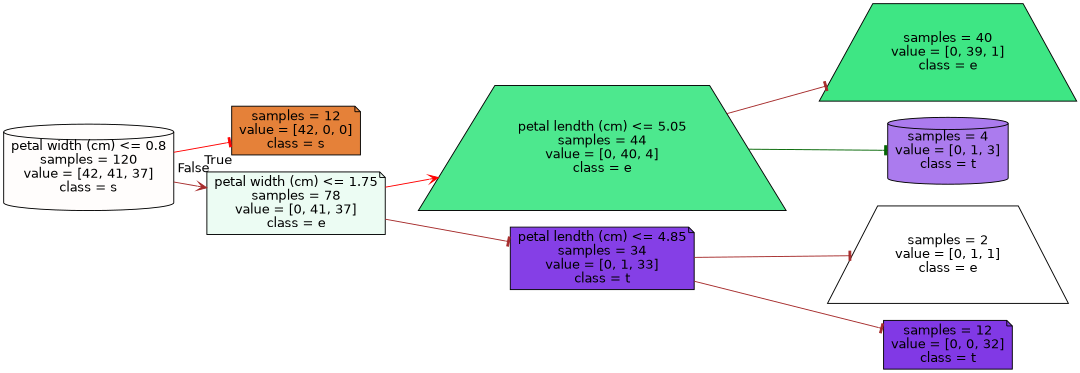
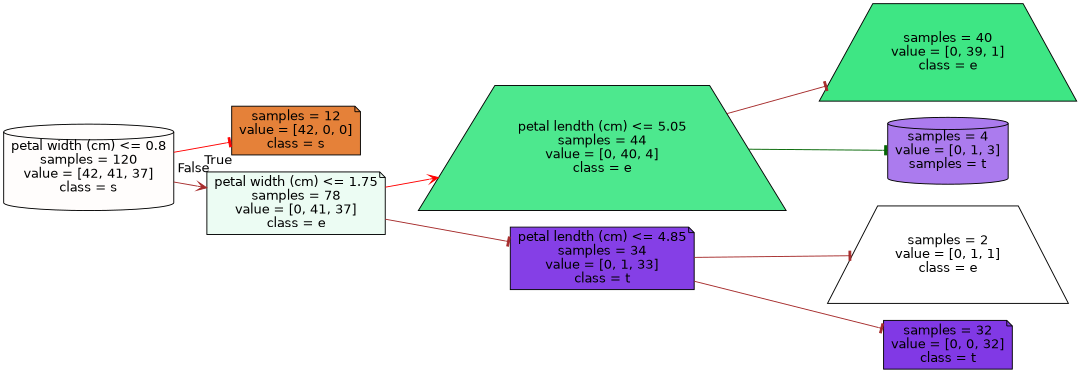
node "samples = 4 value = [0, 1, 3] class = t": label "samples = 4 value = [0, 1, 3] class = t" -> "samples = 4 value = [0, 1, 3] samples = t"
node "samples = 12 value = [0, 0, 32] class = t": label "samples = 12 value = [0, 0, 32] class = t" -> "samples = 32 value = [0, 0, 32] class = t"
